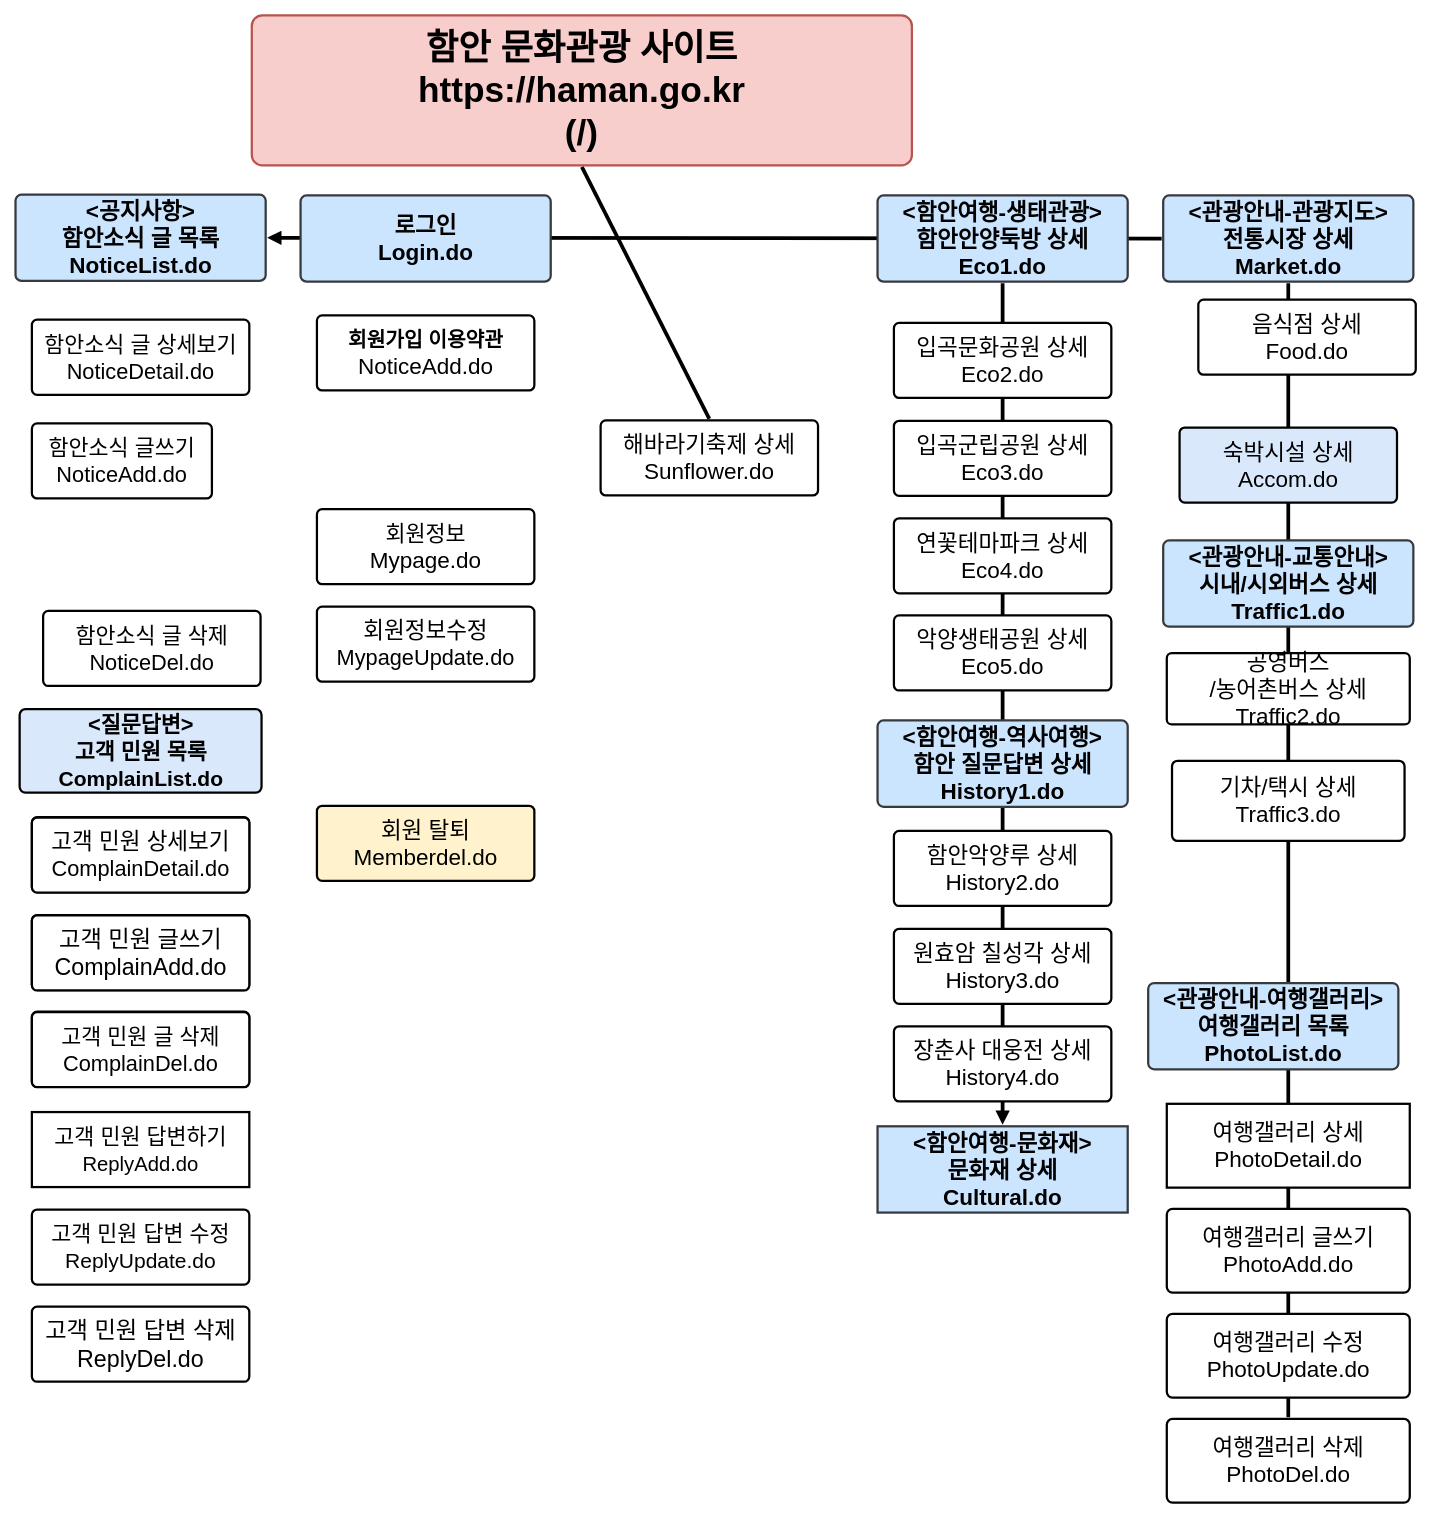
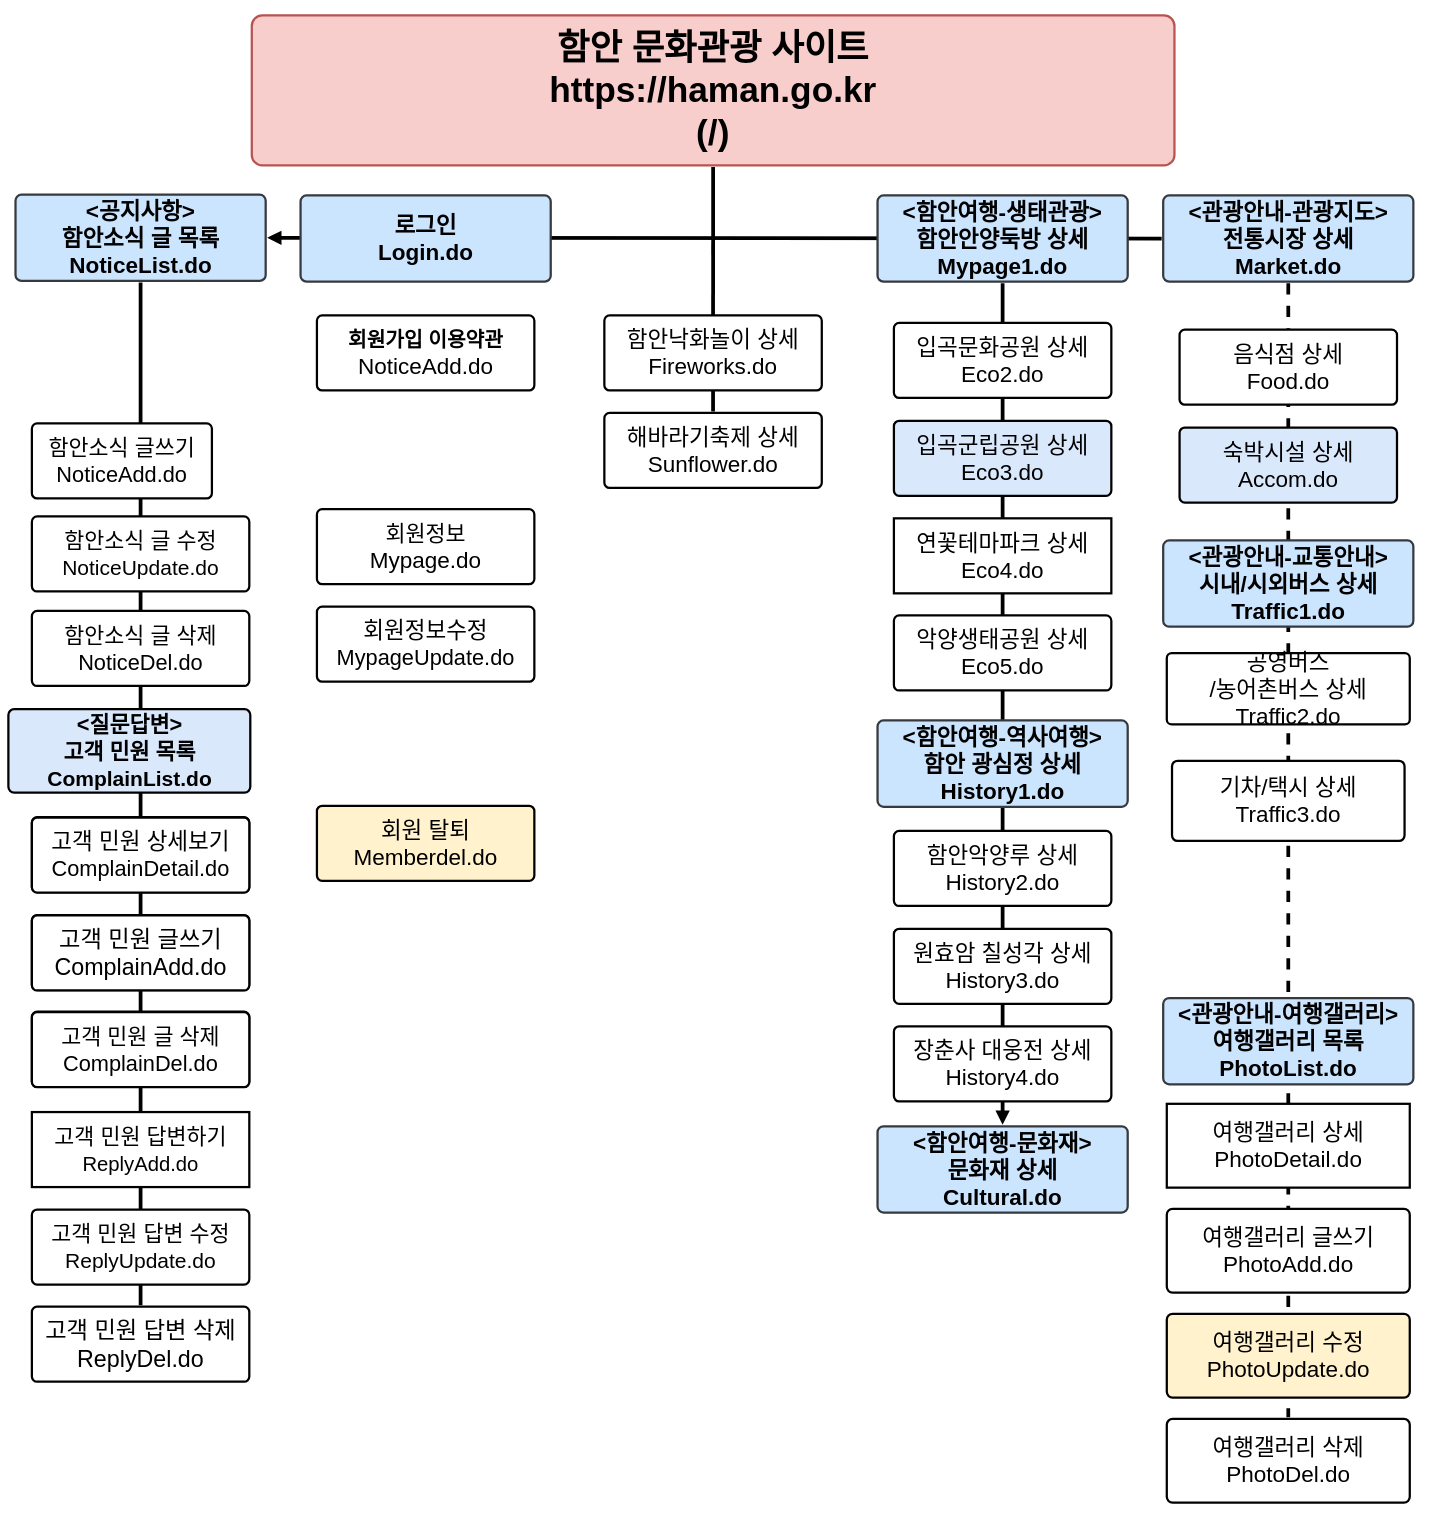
node "함안 문화관광 사이트 https://haman.go.kr (/)": size 660x150 -> 923x150
node "<함안여행-생태관광>함안안양둑방 상세Eco1.do": label "<함안여행-생태관광>함안안양둑방 상세Eco1.do" -> "<함안여행-생태관광>함안안양둑방 상세Mypage1.do"
node "음식점 상세 Food.do": moved (1307, 337) -> (1288, 367)
edge "<공지사항> 함안소식 글 목록 NoticeList.do" -- "고객 민원 답변 삭제 ReplyDel.do": added
node "함안낙화놀이 상세 Fireworks.do": added
edge "<관광안내-관광지도>전통시장 상세Market.do" -- "여행갤러리 삭제PhotoDel.do": style solid -> dashed
node "함안소식 글 상세보기 NoticeDetail.do": removed
node "해바라기축제 상세 Sunflower.do": moved (709, 458) -> (713, 450)
node "입곡군립공원 상세 Eco3.do": fillcolor #ffffff -> #dae8fc
node "함안소식 글 수정 NoticeUpdate.do": added
node "연꽃테마파크 상세 Eco4.do": shape rounded rectangle -> rectangle
node "함안소식 글 삭제 NoticeDel.do": moved (152, 648) -> (140, 648)
node "<질문답변> 고객 민원 목록 ComplainList.do": moved (140, 751) -> (129, 751)
node "<함안여행-역사여행>함안 질문답변 상세History1.do": label "<함안여행-역사여행>함안 질문답변 상세History1.do" -> "<함안여행-역사여행>함안 광심정 상세History1.do"
node "<관광안내-여행갤러리>여행갤러리 목록PhotoList.do": moved (1273, 1026) -> (1288, 1041)
node "<함안여행-문화재>문화재 상세Cultural.do": shape rectangle -> rounded rectangle
node "여행갤러리 수정PhotoUpdate.do": fillcolor #ffffff -> #fff2cc
